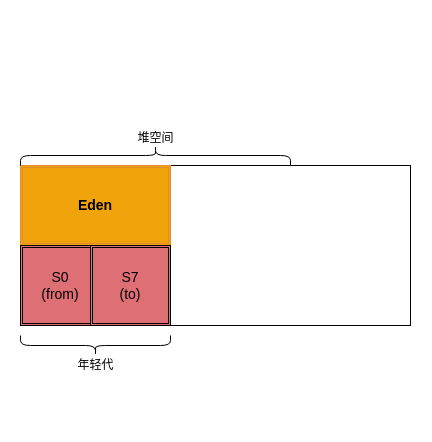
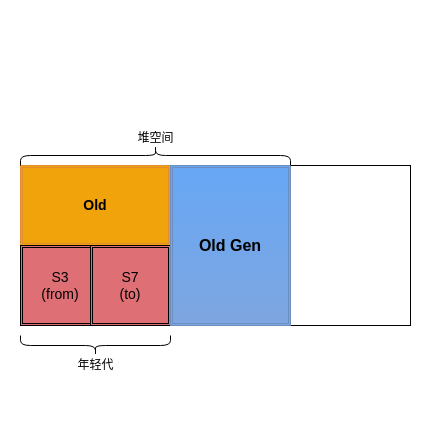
node "Eden": label "Eden" -> "Old"
node "Old Gen": added
node "S0 (from)": label "S0 (from)" -> "S3 (from)"
